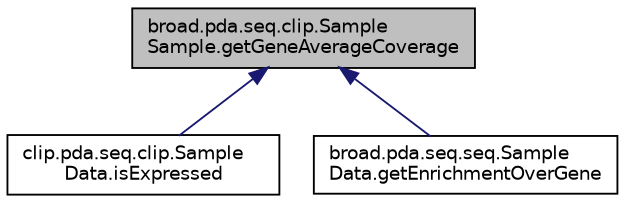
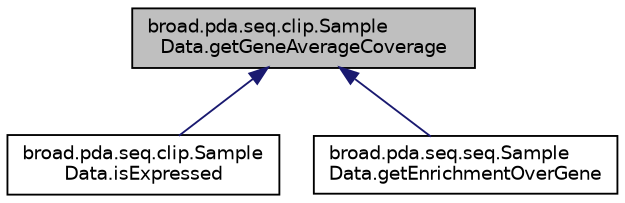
node "broad.pda.seq.clip.Sample Sample.getGeneAverageCoverage": label "broad.pda.seq.clip.Sample Sample.getGeneAverageCoverage" -> "broad.pda.seq.clip.Sample Data.getGeneAverageCoverage"
node "clip.pda.seq.clip.Sample Data.isExpressed": label "clip.pda.seq.clip.Sample Data.isExpressed" -> "broad.pda.seq.clip.Sample Data.isExpressed"
